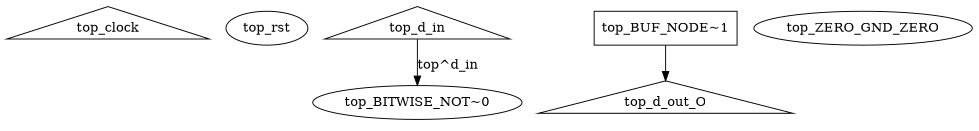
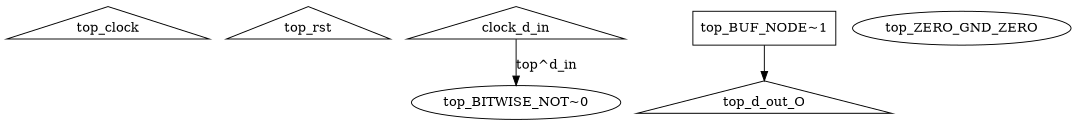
node "top_rst": shape ellipse -> triangle
node "top_d_in": label "top_d_in" -> "clock_d_in"
